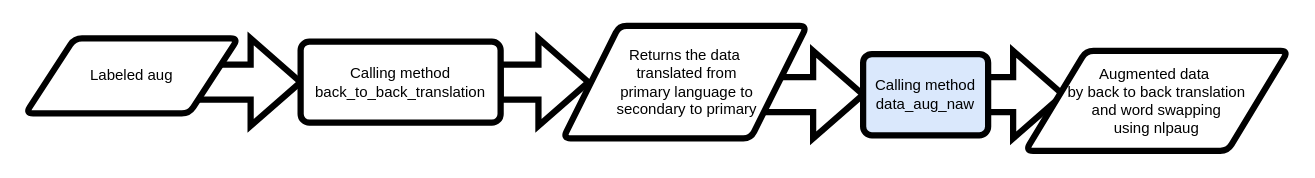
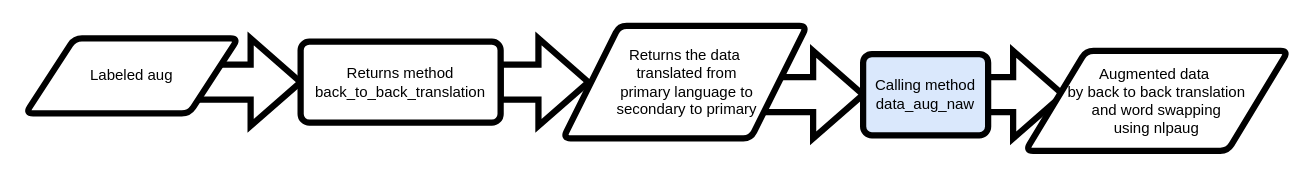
node "Calling method back_to_back_translation": label "Calling method back_to_back_translation" -> "Returns method back_to_back_translation"
